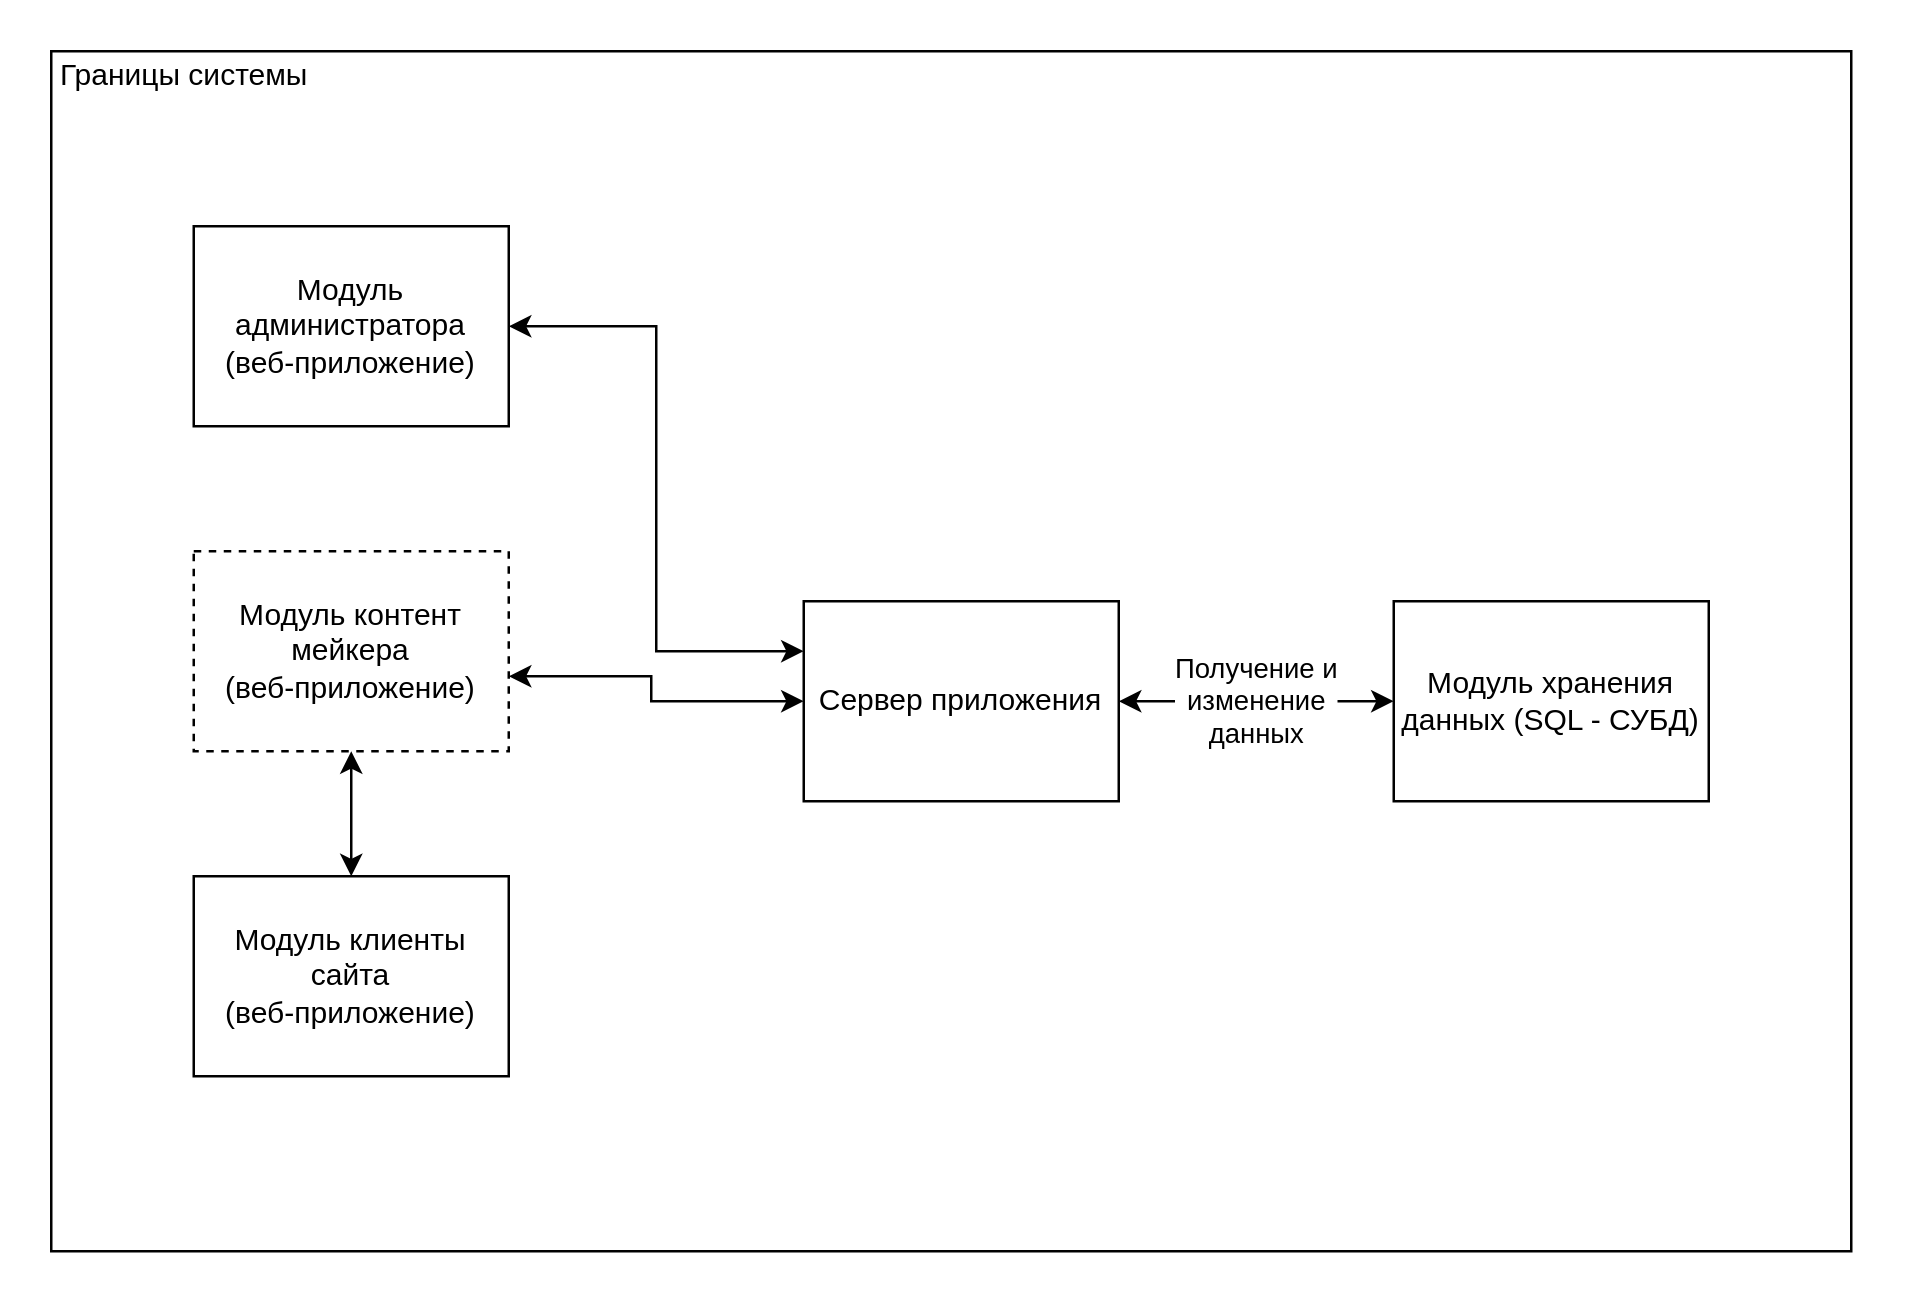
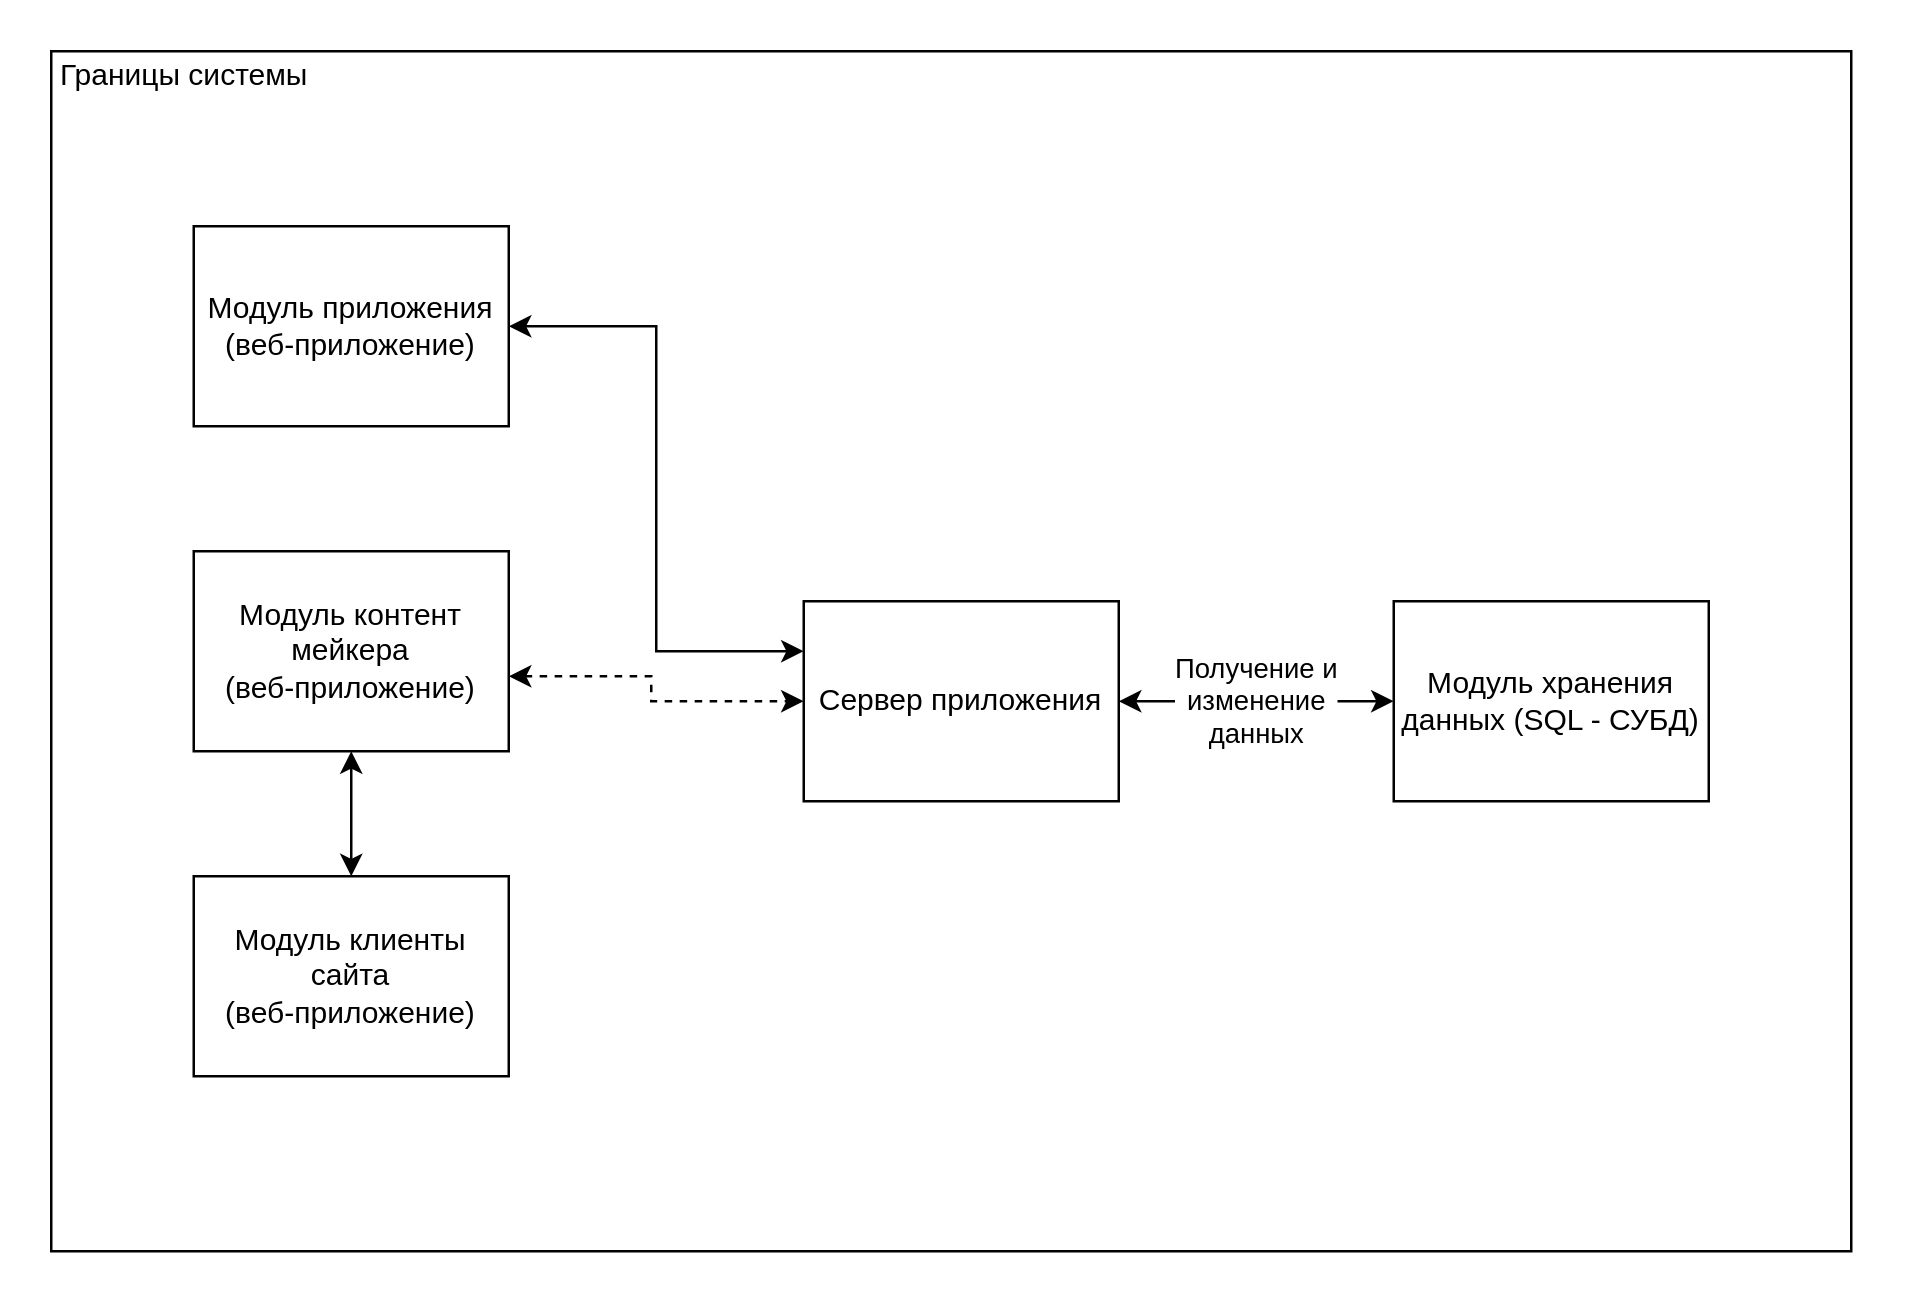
node "Модуль администратора (веб-приложение)": label "Модуль администратора (веб-приложение)" -> "Модуль приложения (веб-приложение)"
node "Модуль контент мейкера (веб-приложение)": style dashed -> solid
edge "Модуль контент мейкера (веб-приложение)" -- "Сервер приложения": style solid -> dashed
